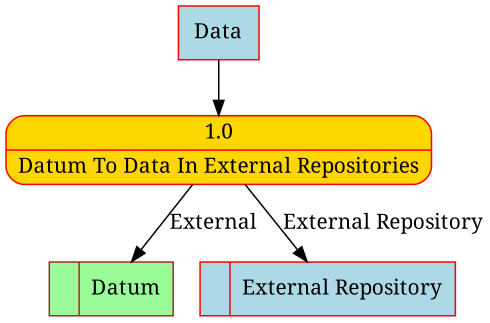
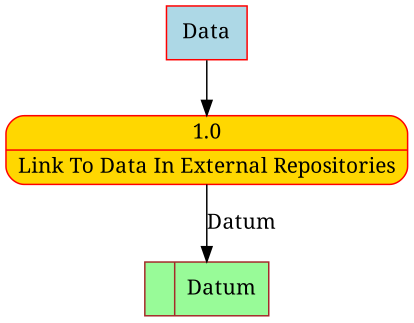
node "1.0": text "Datum To Data In External Repositories" -> "Link To Data In External Repositories"
edge "1.0" -> "Datum": label "External" -> "Datum"
node "External Repository": removed
